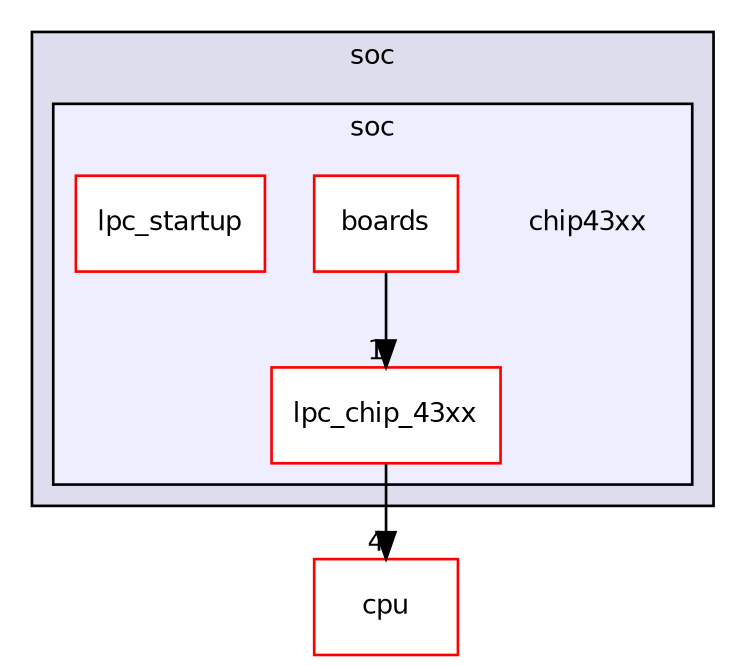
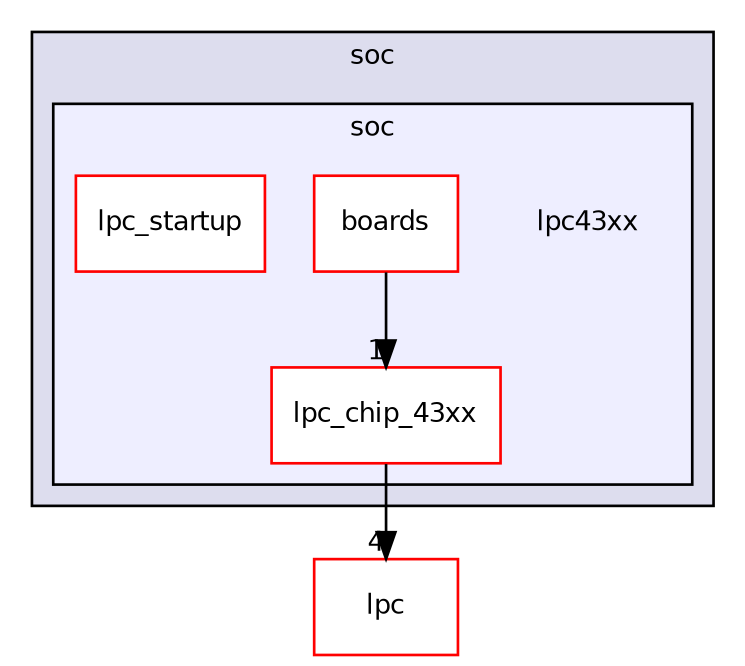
node "chip43xx": label "chip43xx" -> "lpc43xx"
node "cpu": label "cpu" -> "lpc"
